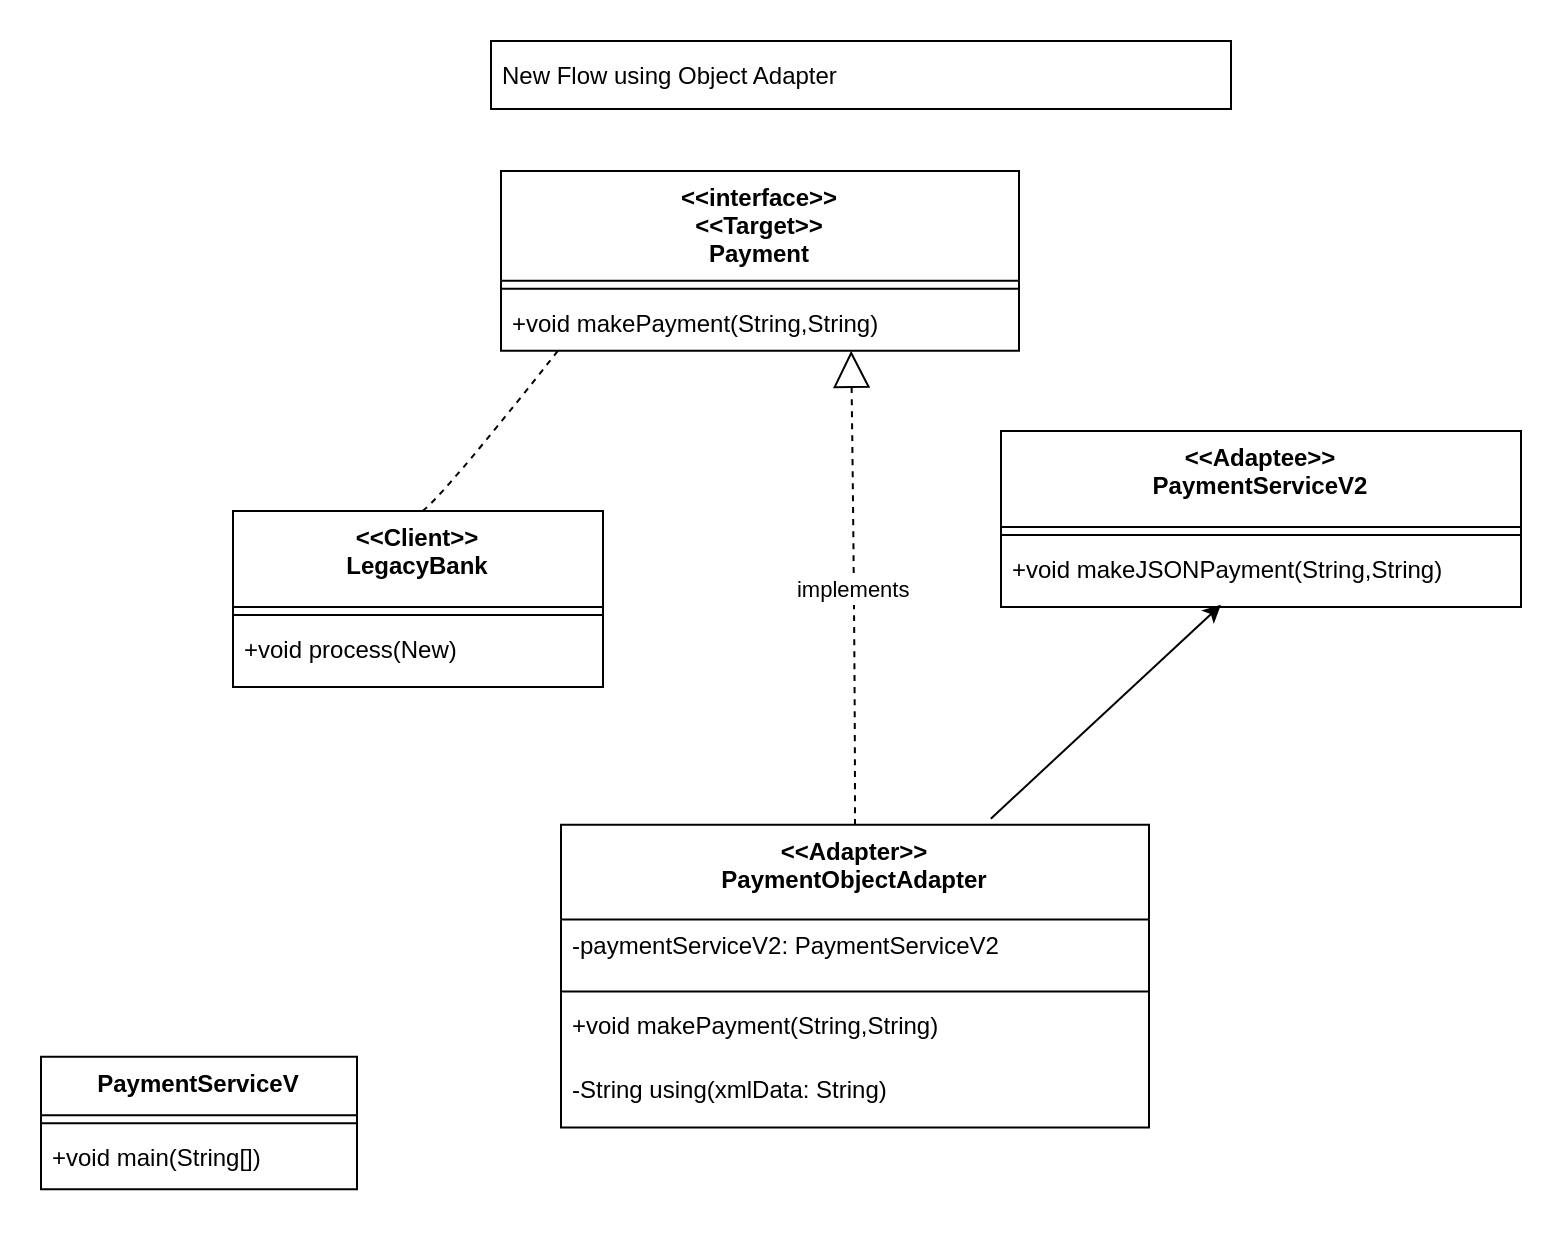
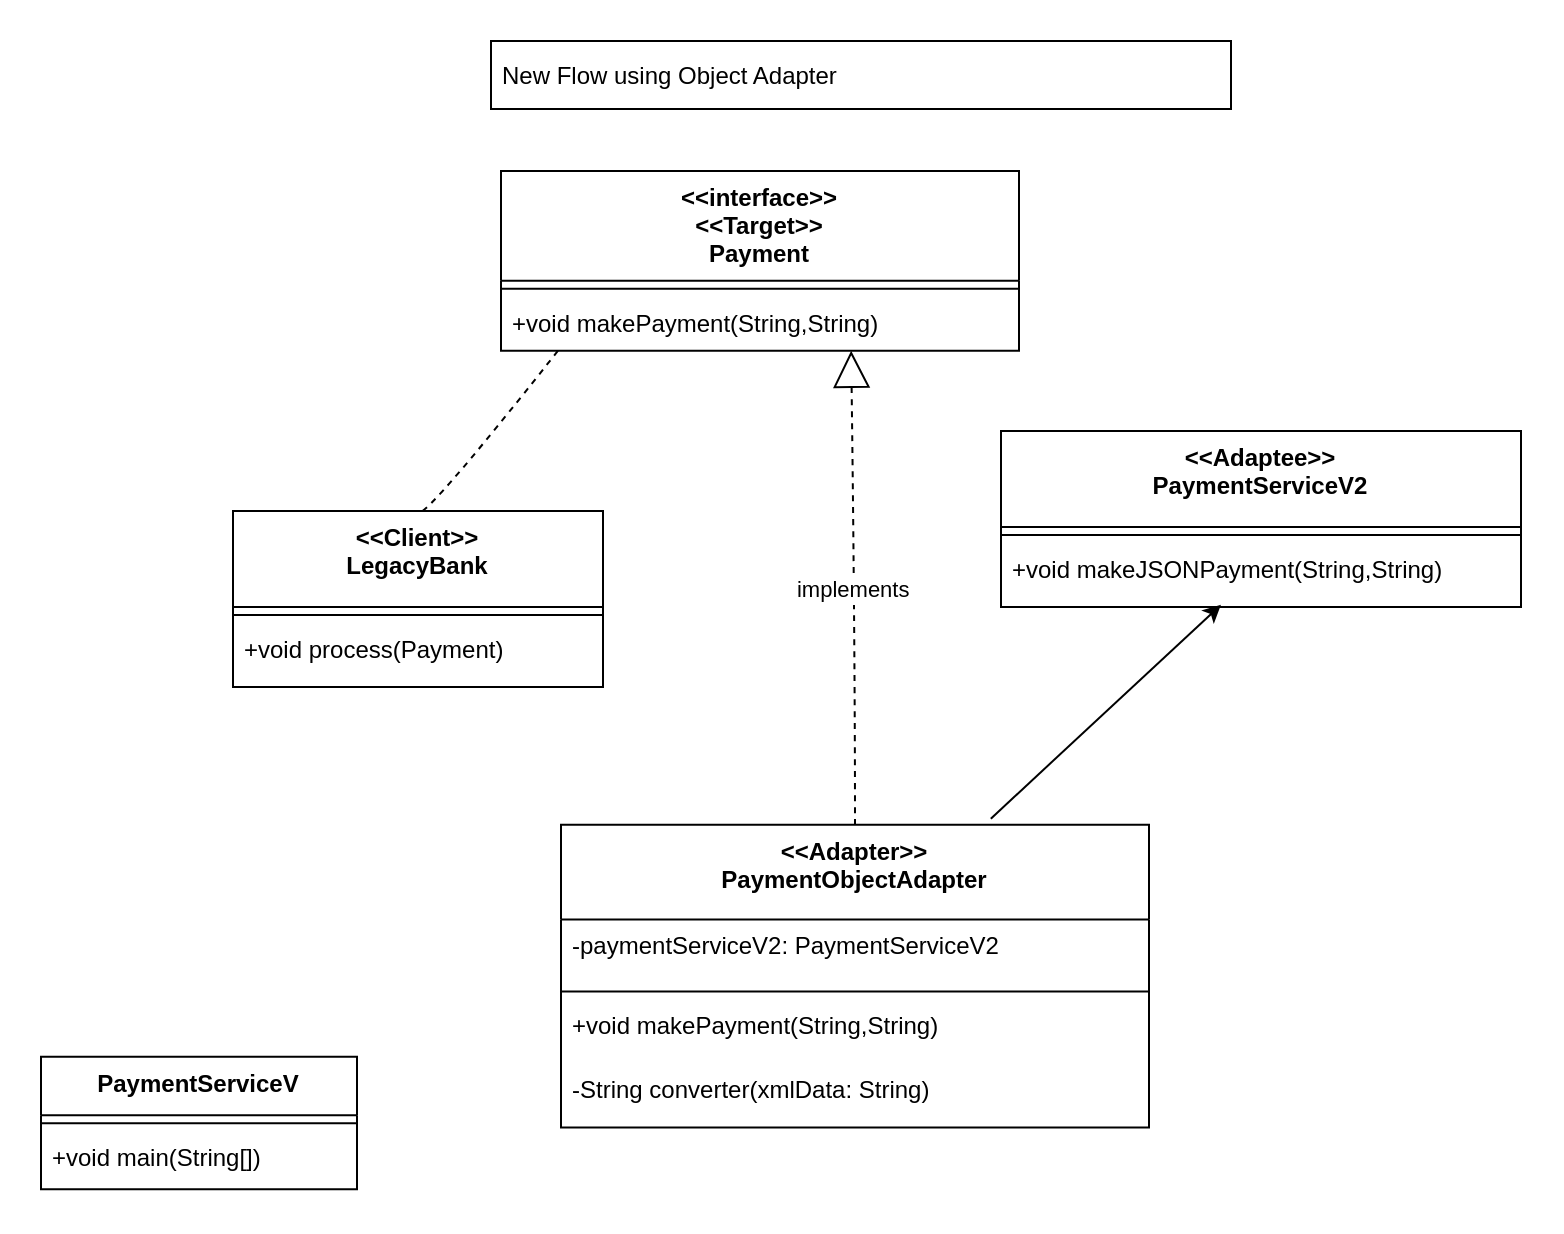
node "+void process(New)": label "+void process(New)" -> "+void process(Payment)"
node "-String using(xmlData: String)": label "-String using(xmlData: String)" -> "-String converter(xmlData: String)"
